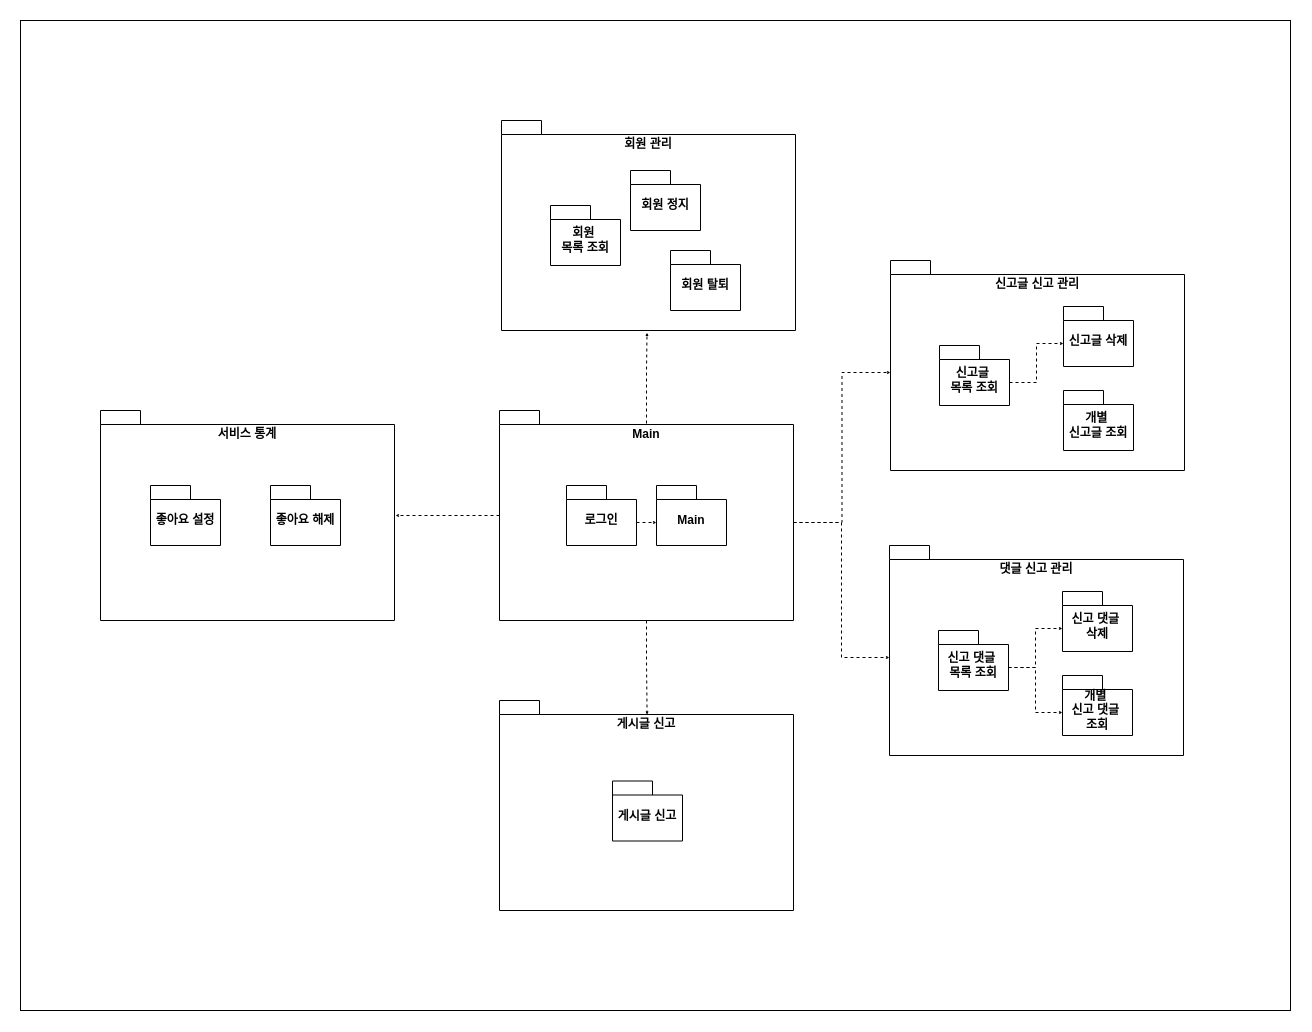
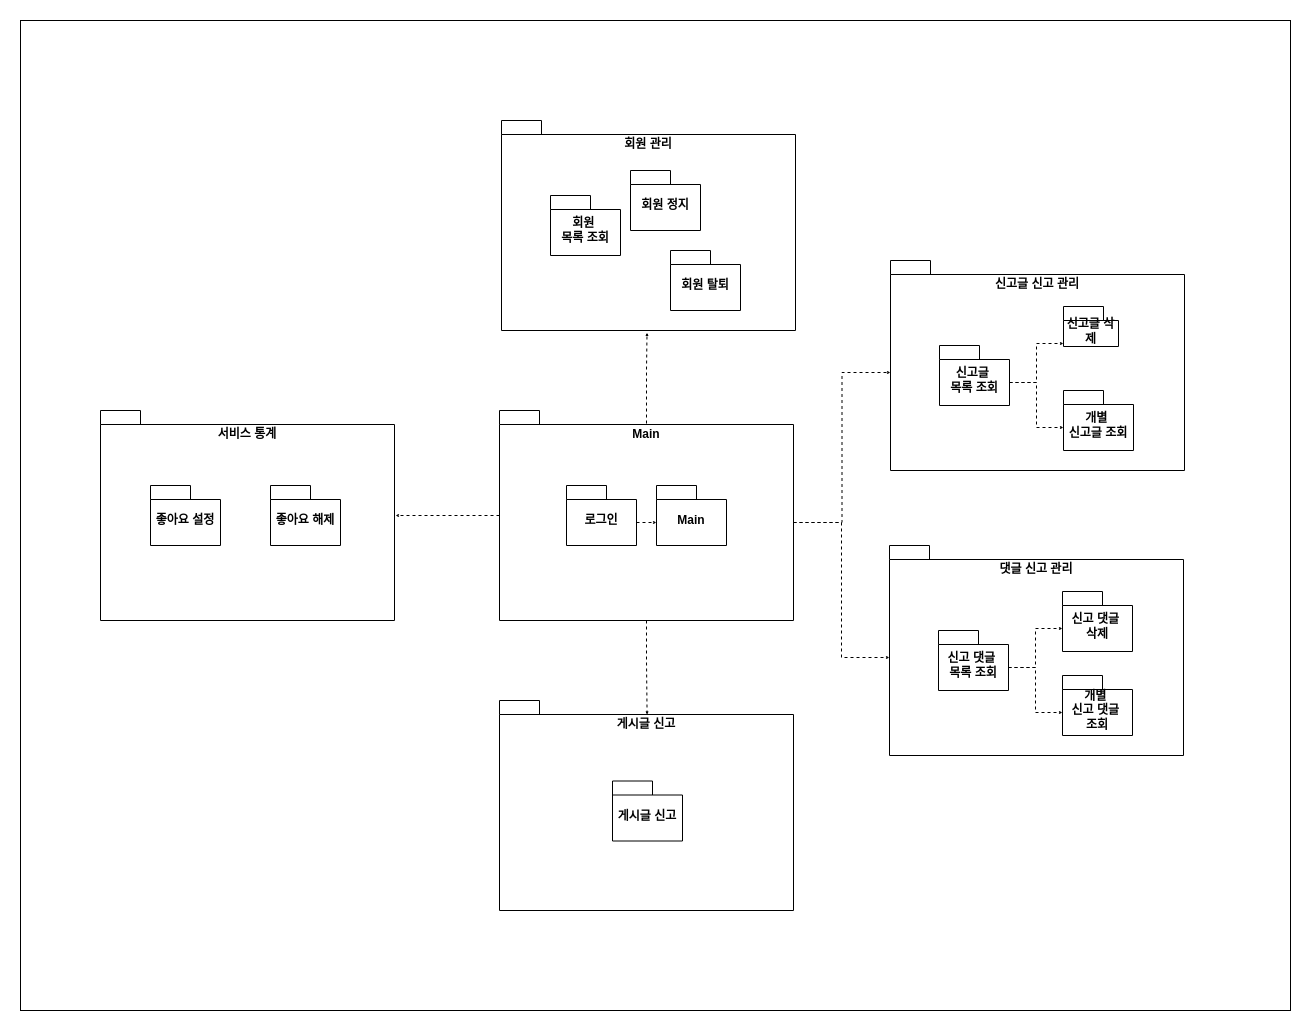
node "회원 목록 조회": moved (586, 236) -> (586, 226)
node "신고글 삭제": size 70x60 -> 55x40
edge "신고글 목록 조회" -> "개별 신고글 조회": added
